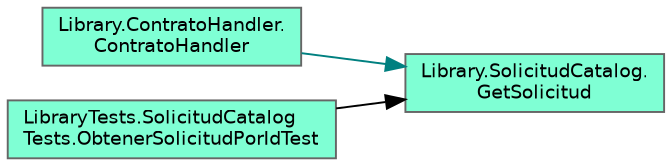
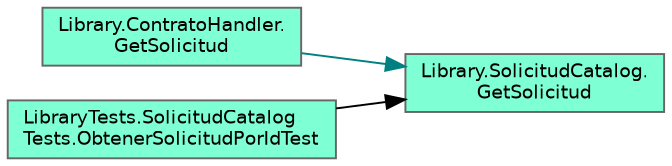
node "Library.ContratoHandler. ContratoHandler": label "Library.ContratoHandler. ContratoHandler" -> "Library.ContratoHandler. GetSolicitud"
